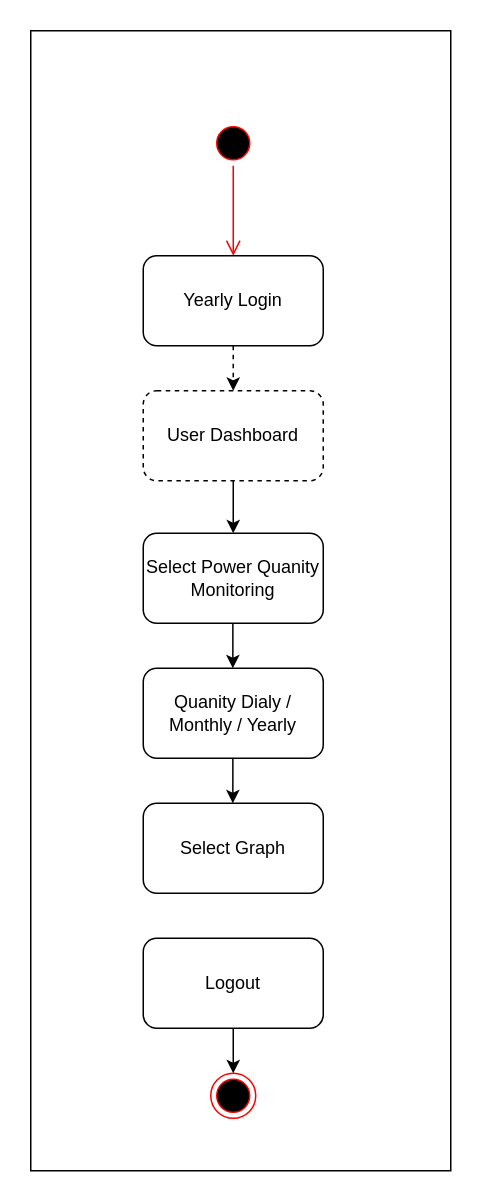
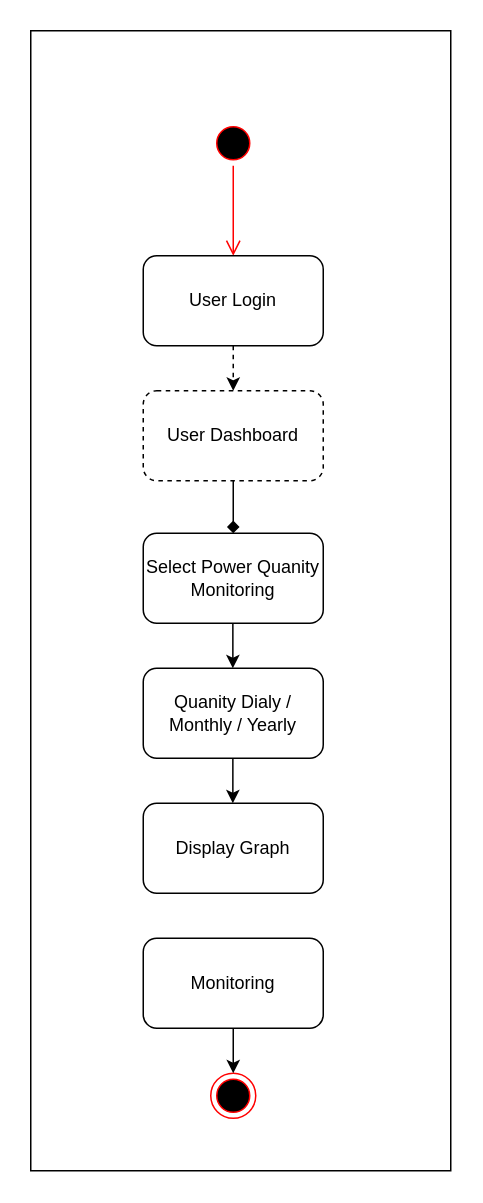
node "Yearly Login": label "Yearly Login" -> "User Login"
edge "User Dashboard" -> "Select Power Quanity Monitoring": arrowhead classic -> diamond
node "Select Graph": label "Select Graph" -> "Display Graph"
node "Logout": label "Logout" -> "Monitoring"
